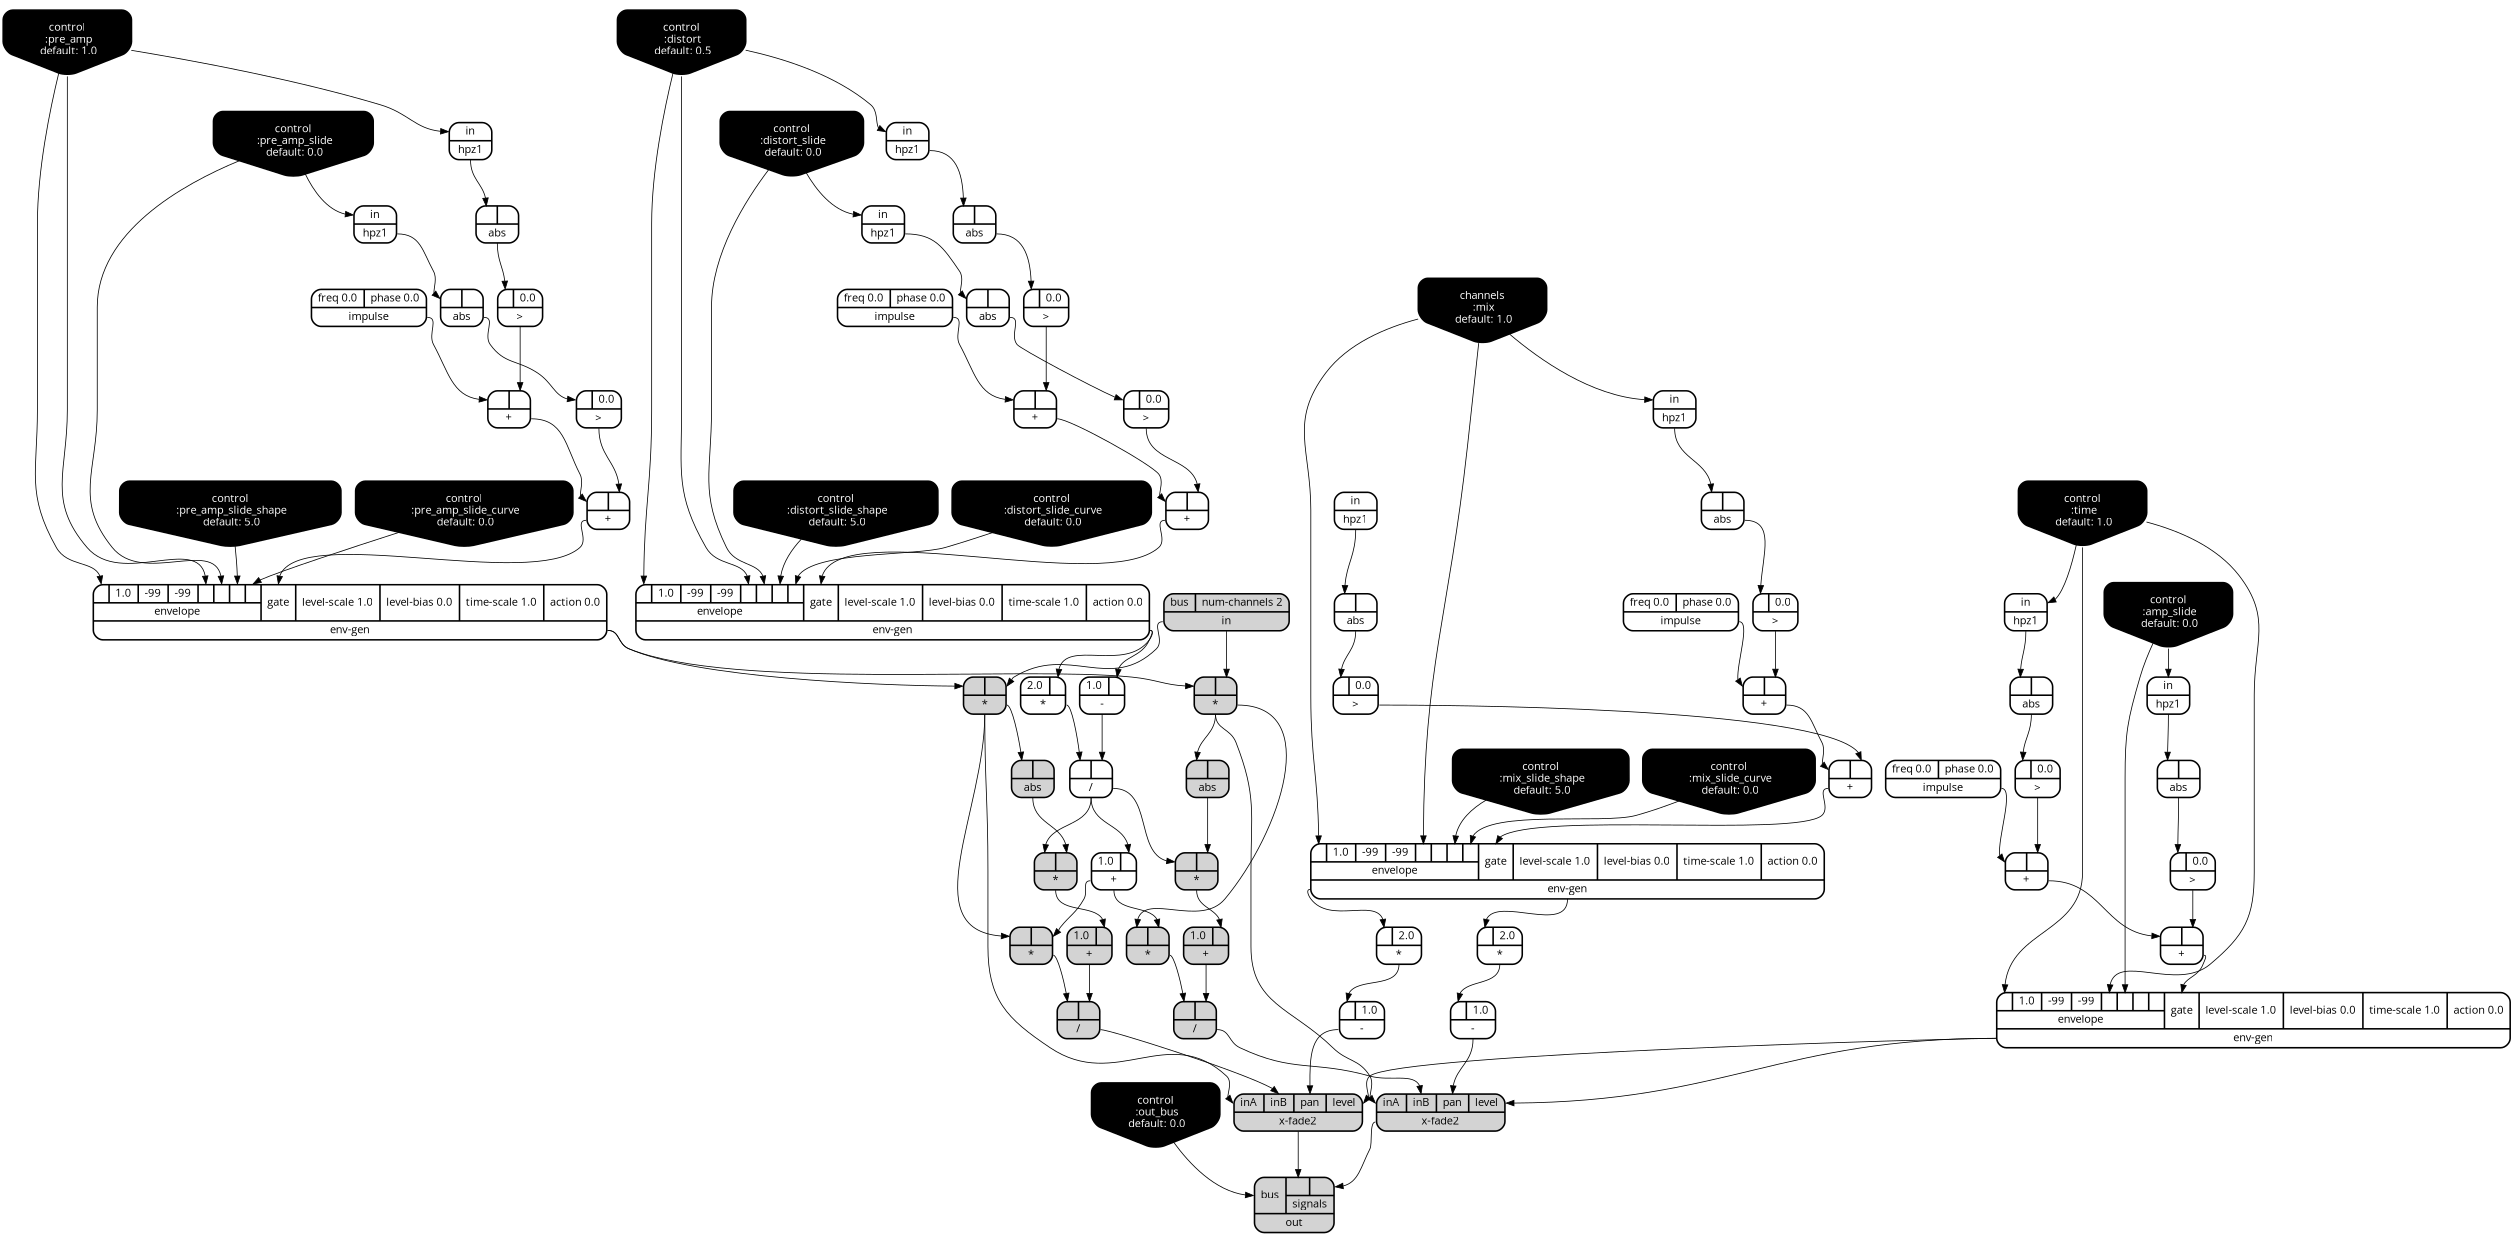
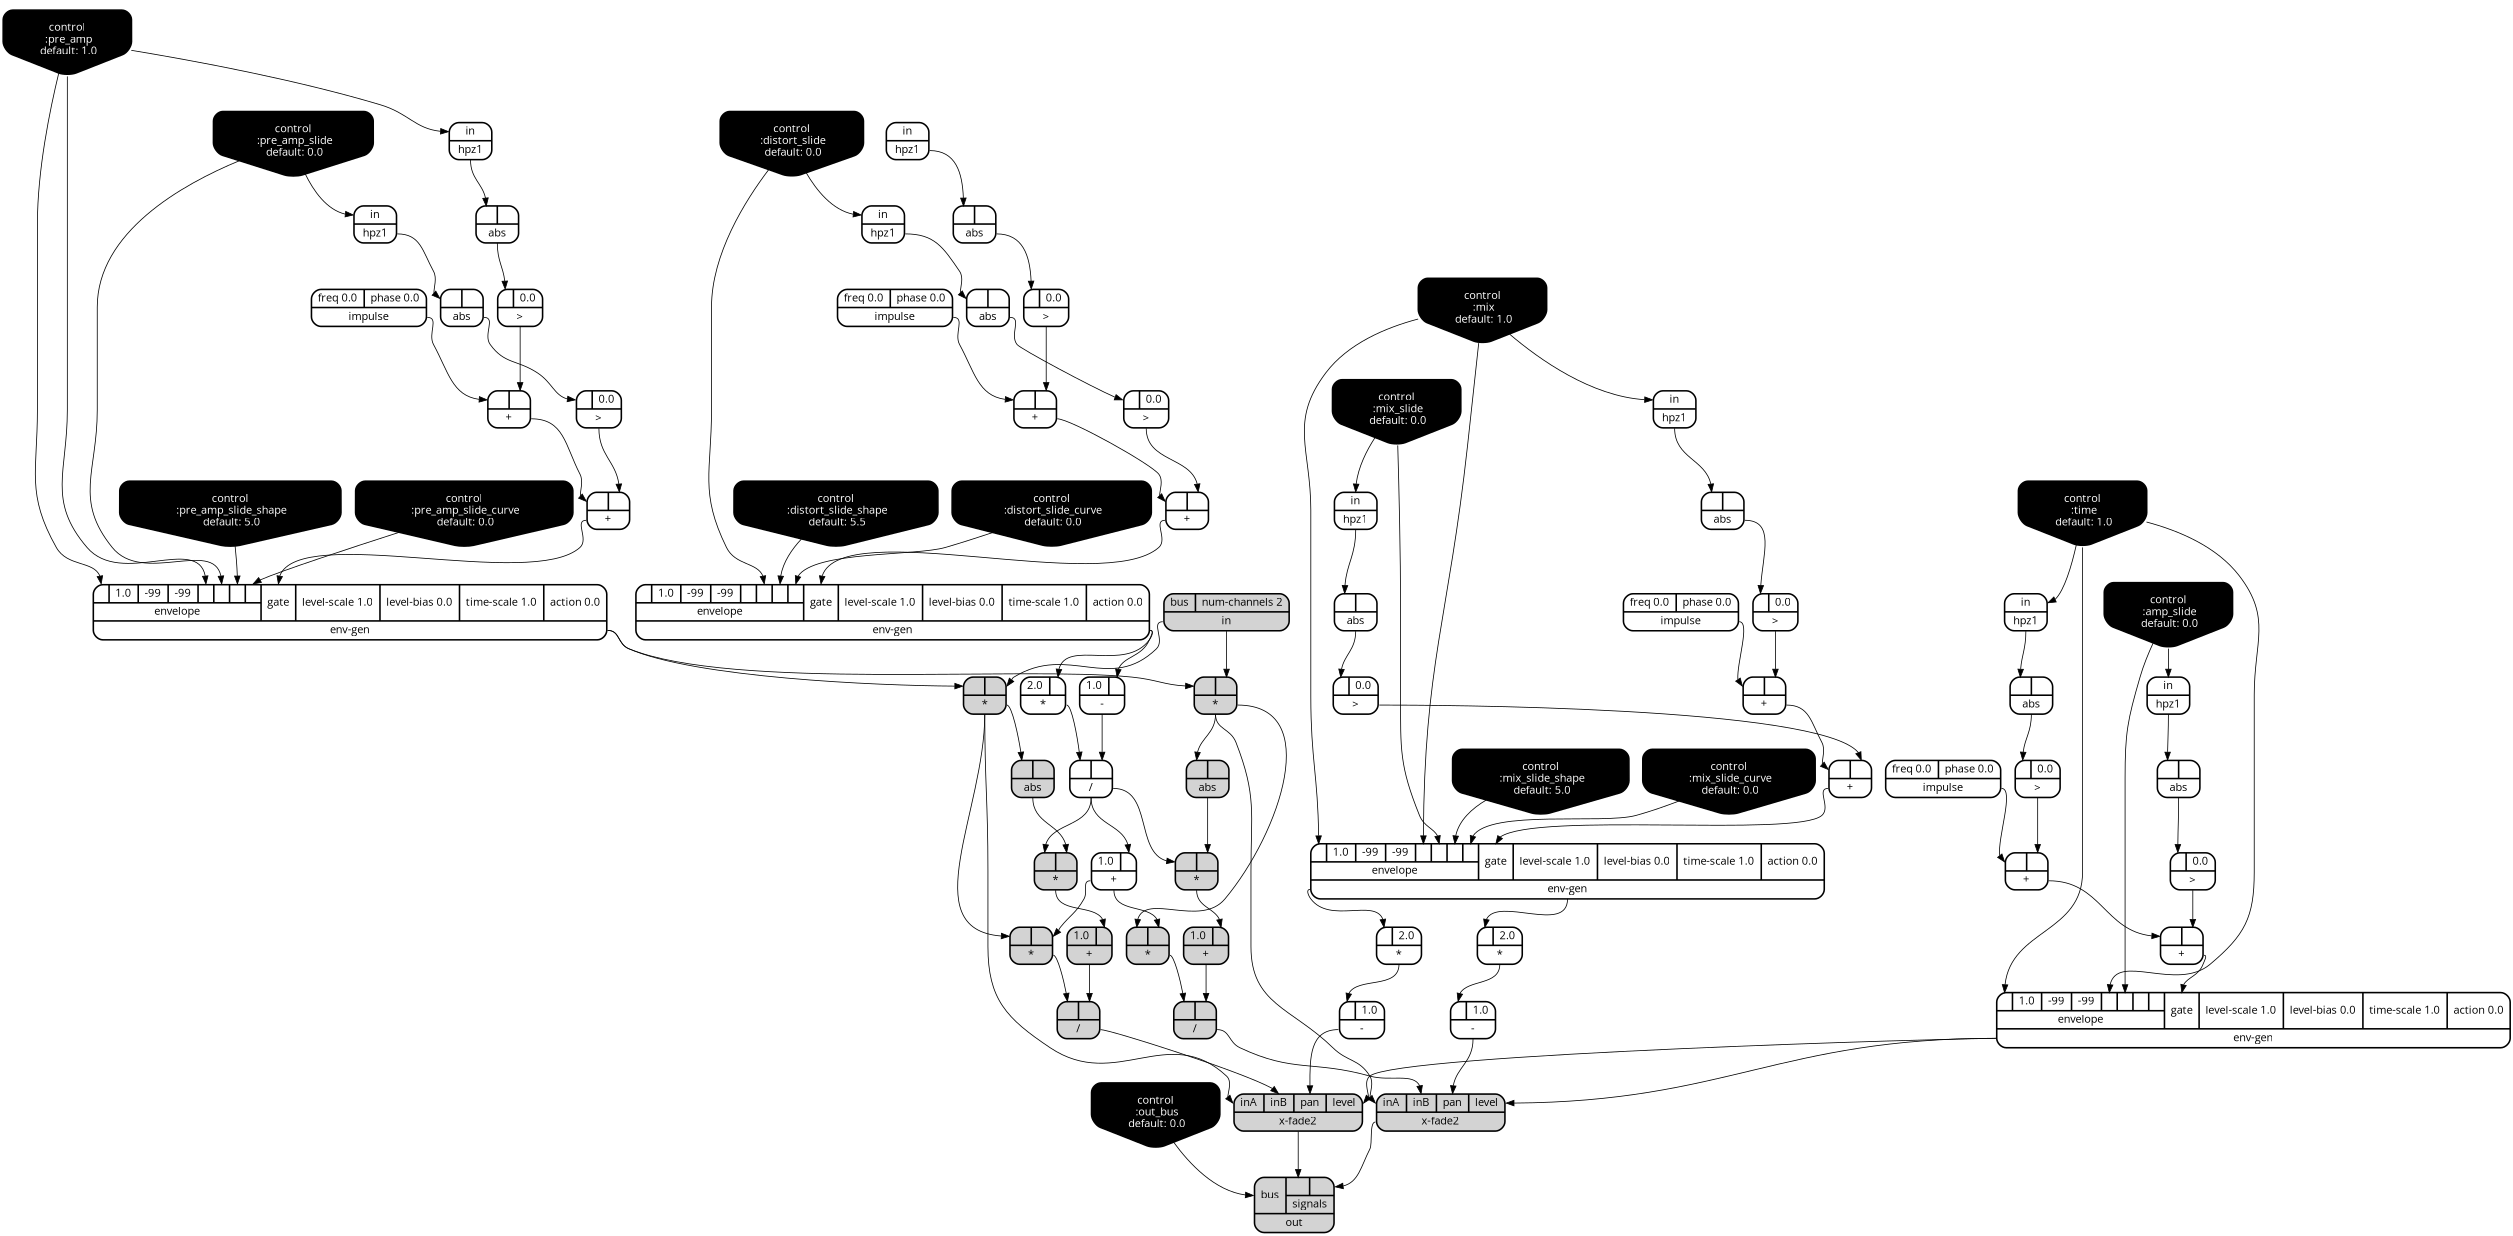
node "control :distort default: 0.5": removed
node "channels :mix default: 1.0": label "channels :mix default: 1.0" -> "control :mix default: 1.0"
node "control :mix_slide default: 0.0": added
node "control :distort_slide_shape default: 5.0": label "control :distort_slide_shape default: 5.0" -> "control :distort_slide_shape default: 5.5"
